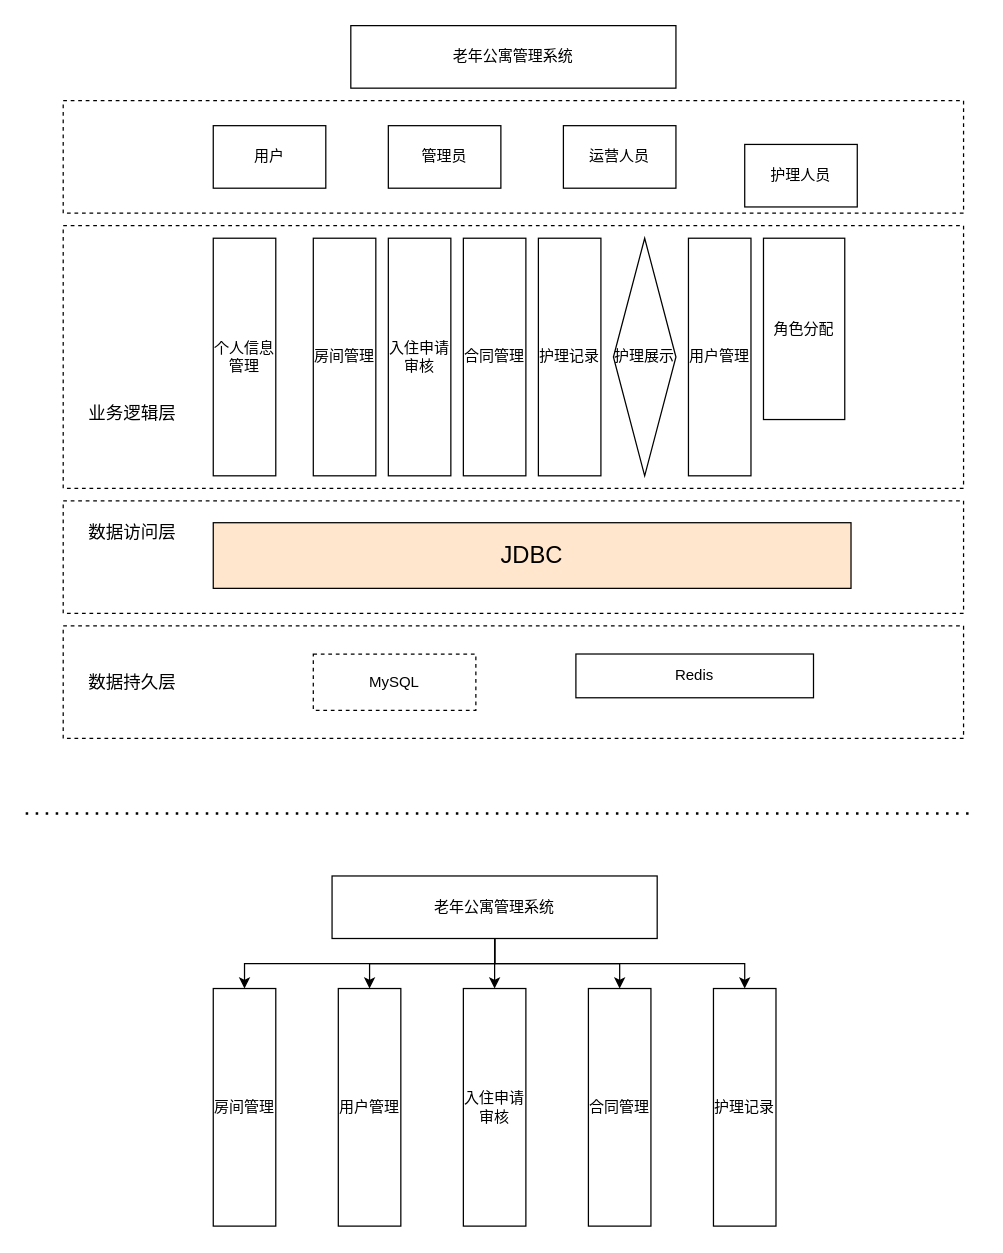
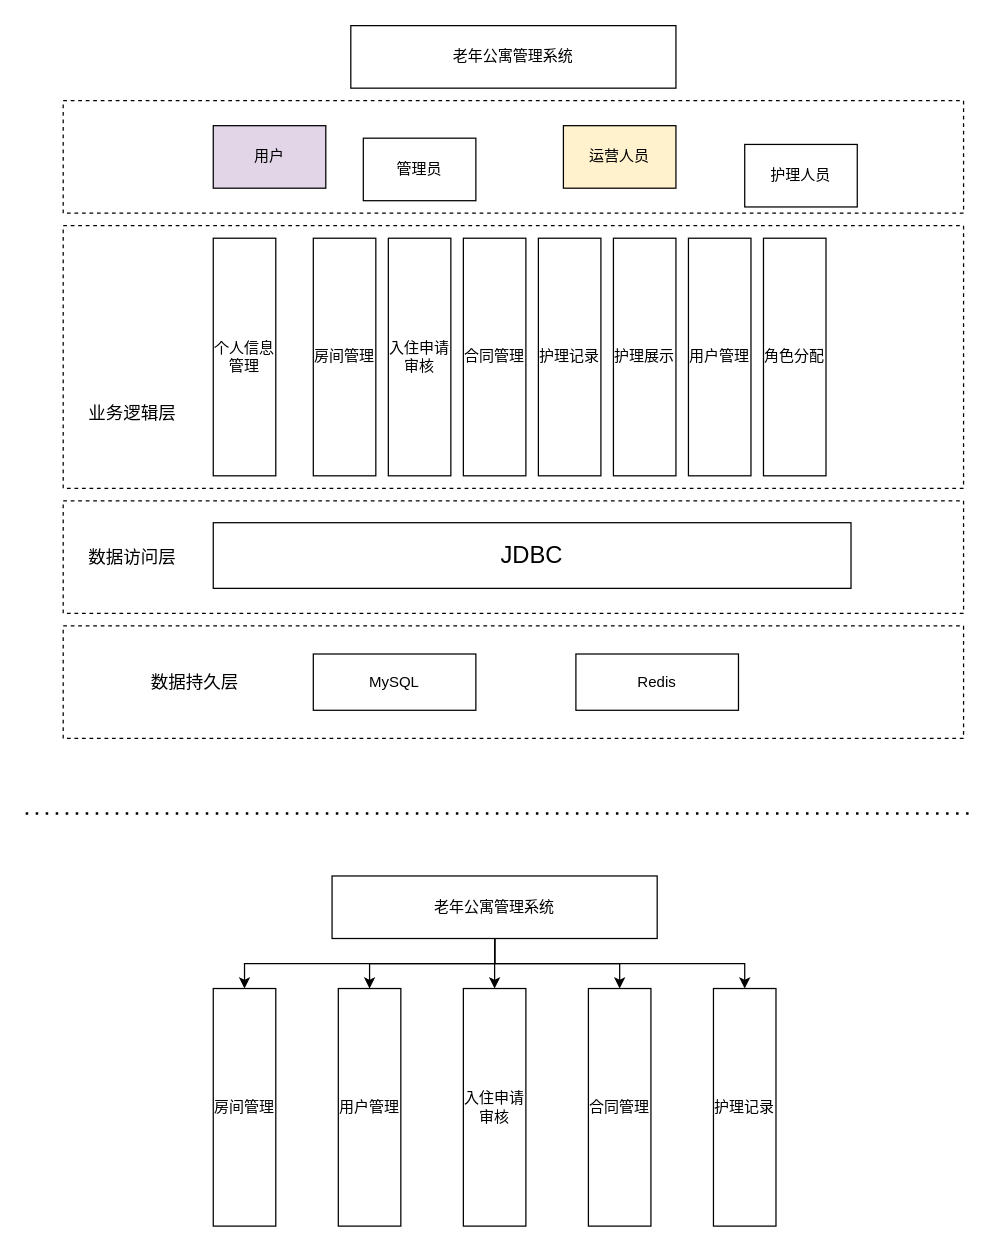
node "用户": fillcolor #ffffff -> #e1d5e7
node "管理员": moved (444, 157) -> (419, 169)
node "运营人员": fillcolor #ffffff -> #fff2cc
node "角色分配": size 81x181 -> 63x238
node "护理展示": shape diamond -> rectangle
node "数据访问层": moved (132, 532) -> (132, 557)
node "JDBC": fillcolor #ffe6cc -> #ffffff
node "Redis": size 238x44 -> 163x56
node "数据持久层": moved (132, 682) -> (194, 682)
node "MySQL": style dashed -> solid
